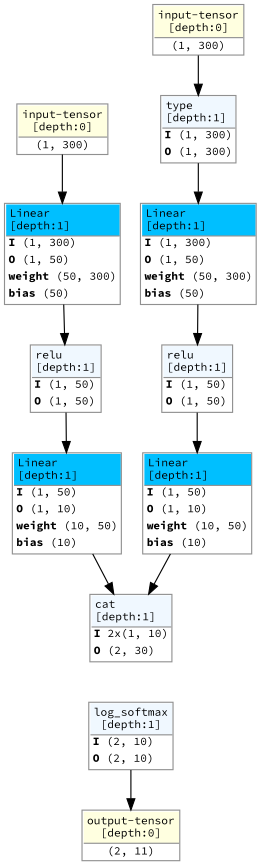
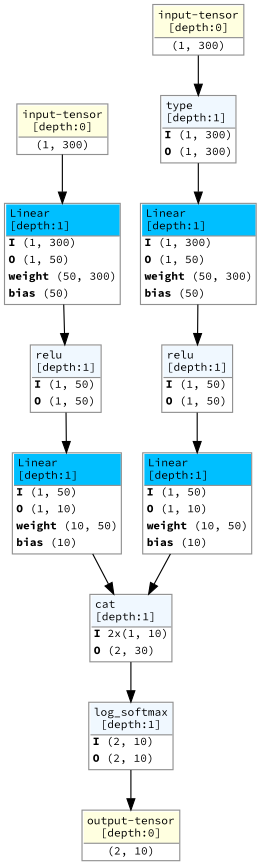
edge "cat" -> "log_softmax": added
node "output-tensor": text "(2, 11)" -> "(2, 10)"
